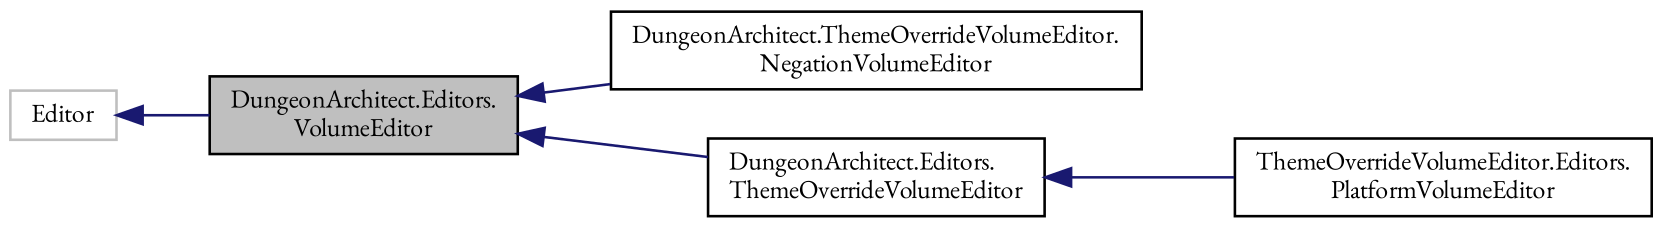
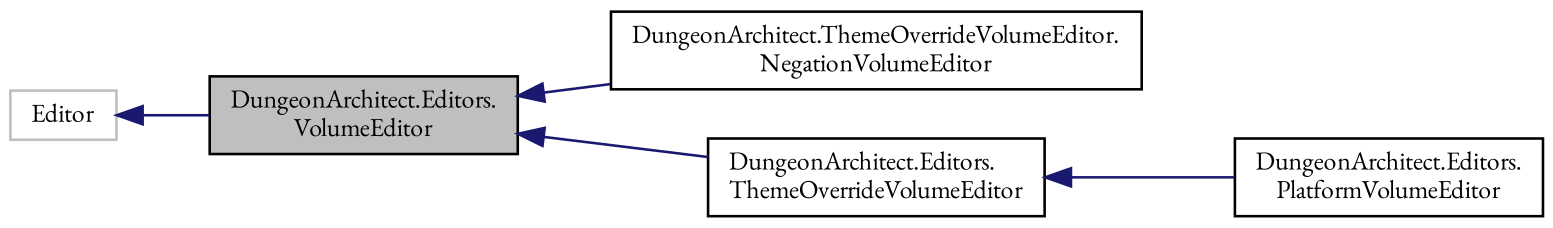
node "ThemeOverrideVolumeEditor.Editors. PlatformVolumeEditor": label "ThemeOverrideVolumeEditor.Editors. PlatformVolumeEditor" -> "DungeonArchitect.Editors. PlatformVolumeEditor"
